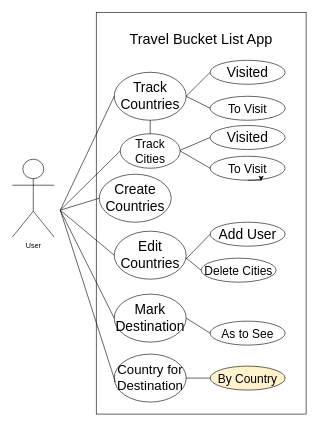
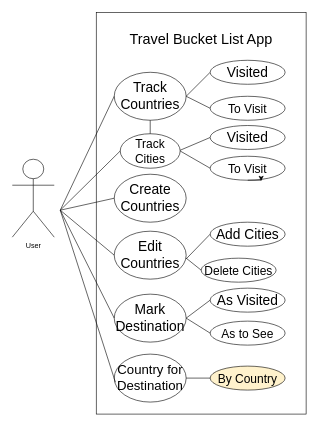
node "Create Countries": moved (135, 198) -> (150, 198)
node "Add User": label "Add User" -> "Add Cities"
node "As Visited": added
edge "As Visited" -- "Mark Destination": added
